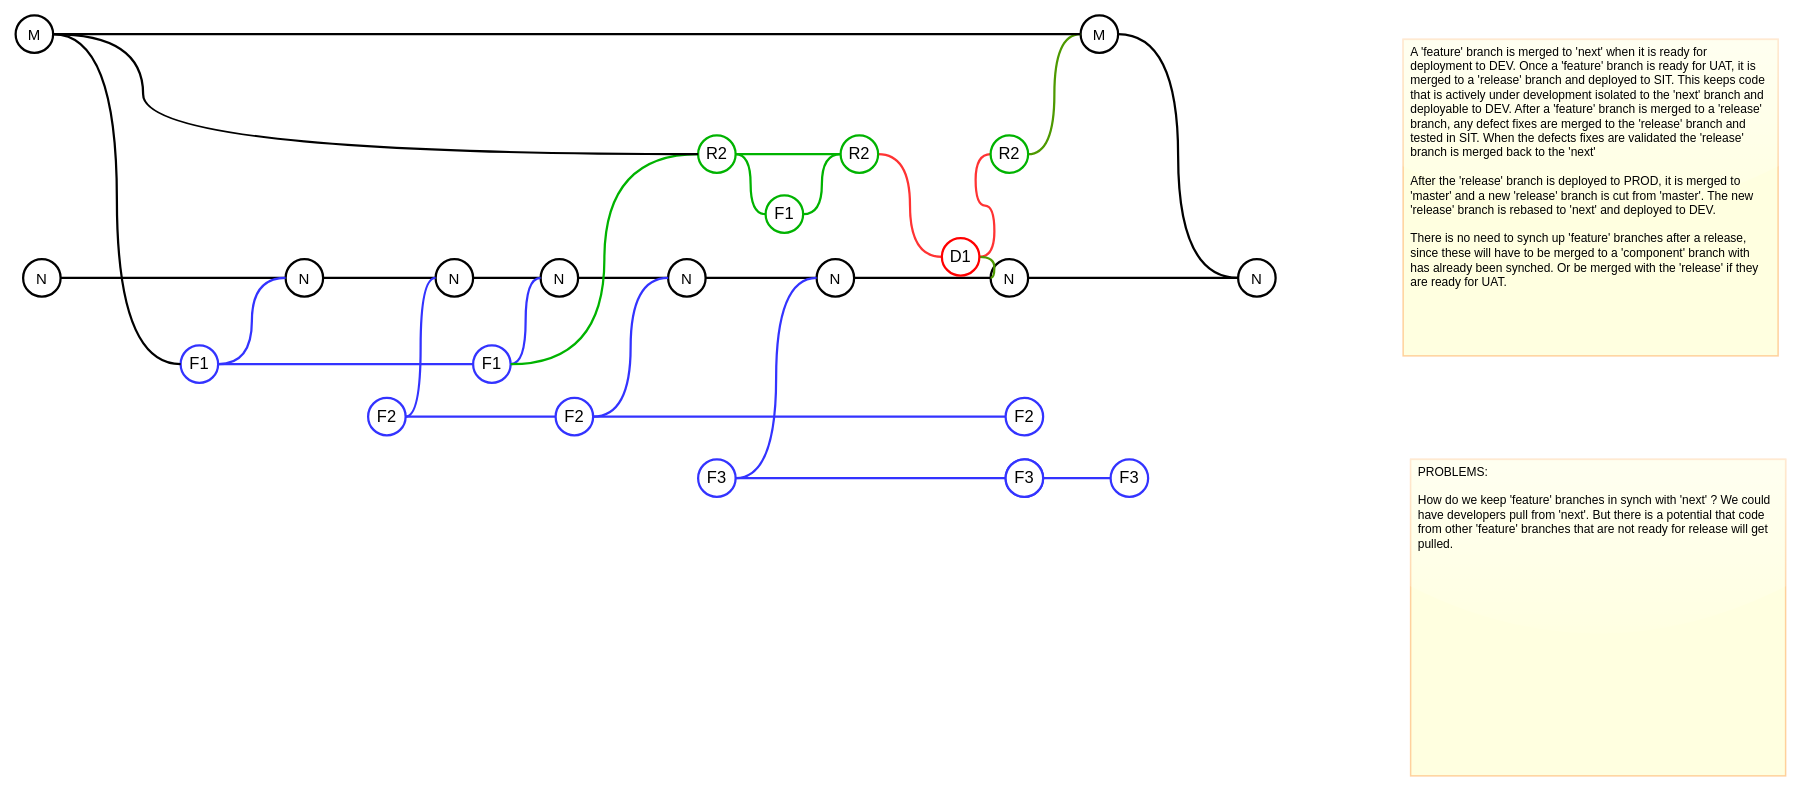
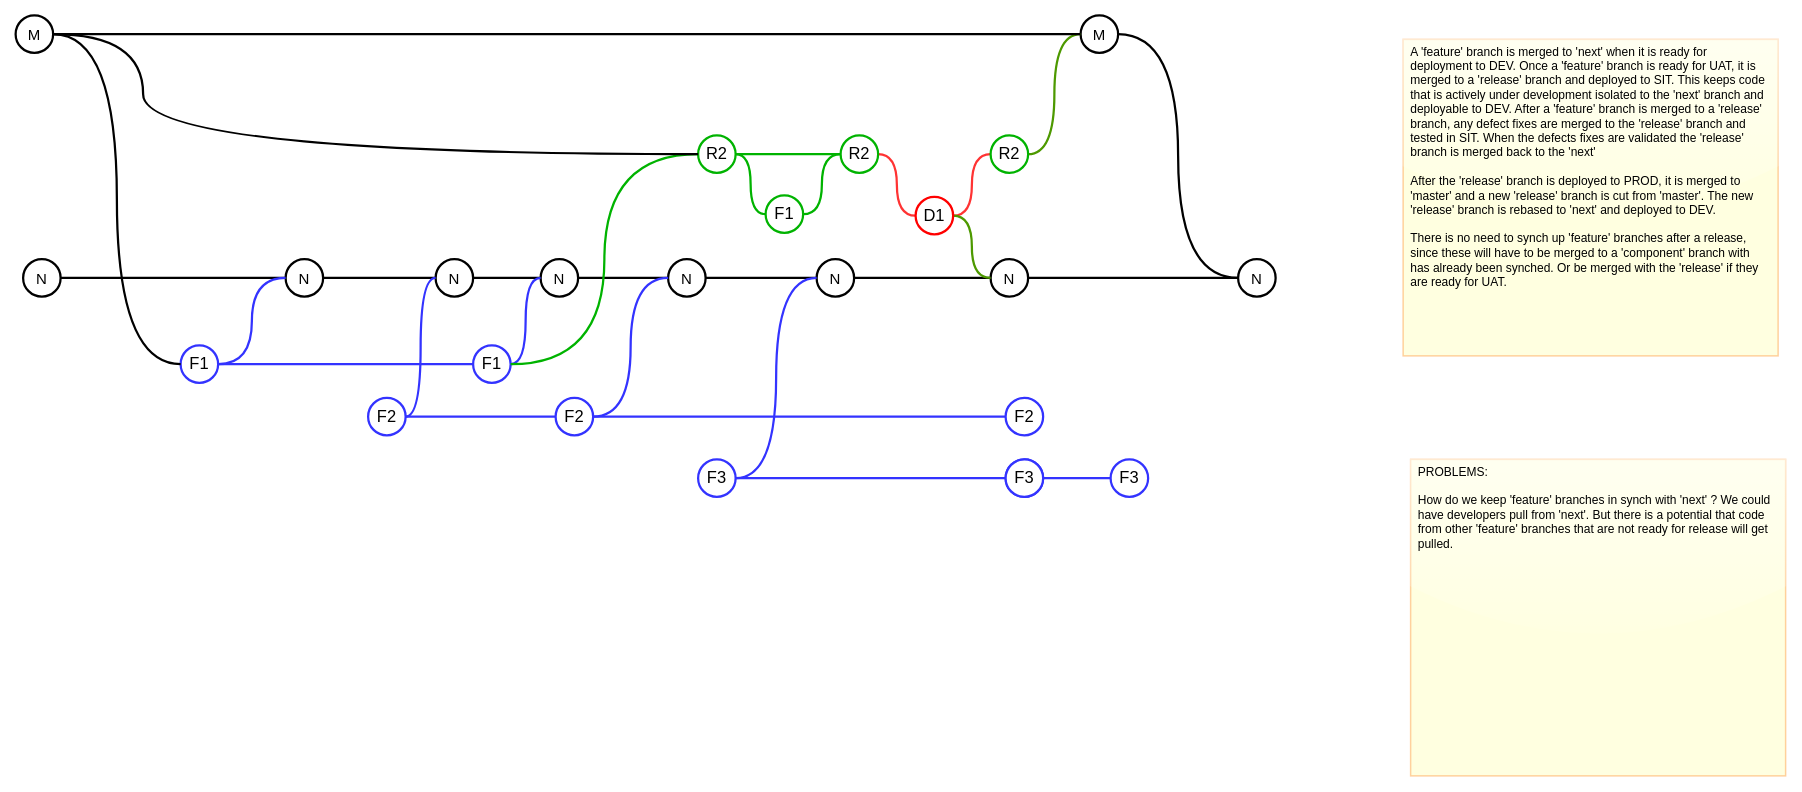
node "D1": moved (960, 257) -> (934, 216)
